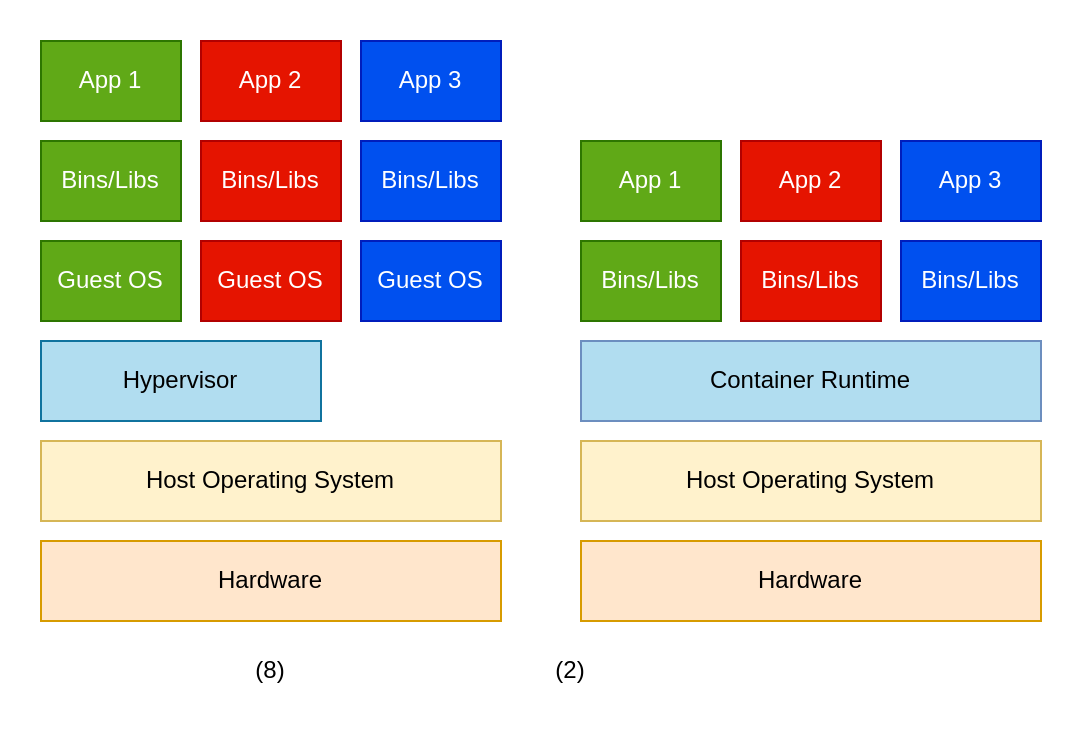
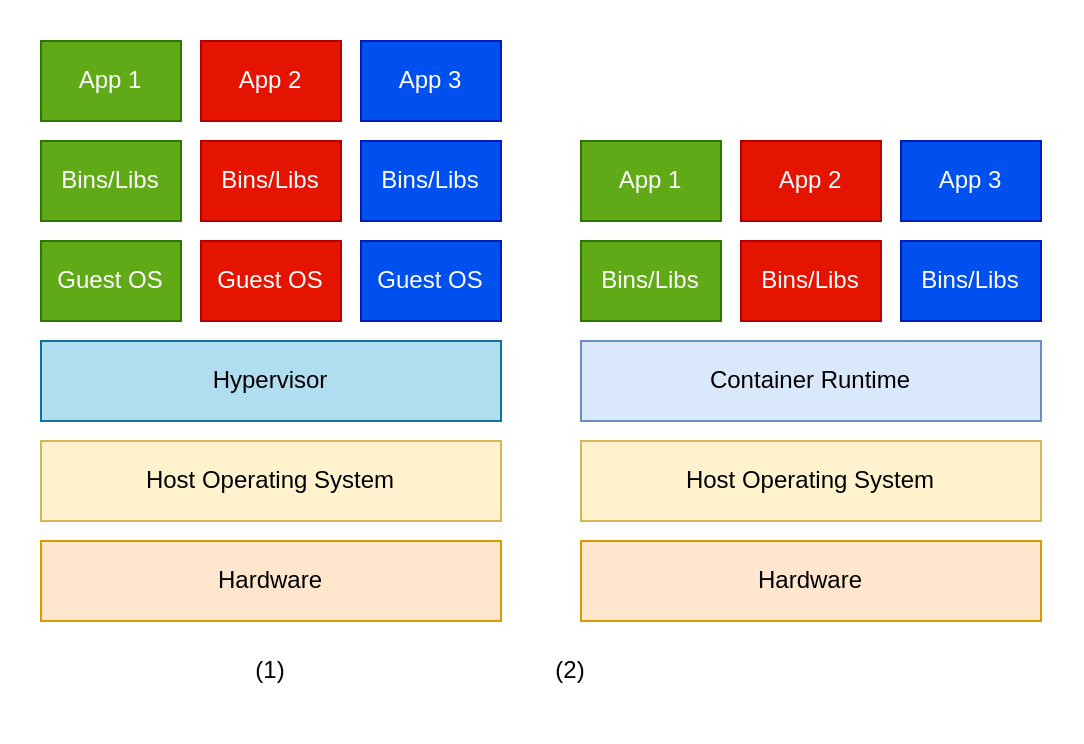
node "Hypervisor": size 280x80 -> 460x80
node "Container Runtime": fillcolor #b1ddf0 -> #dae8fc
node "(8)": label "(8)" -> "(1)"
